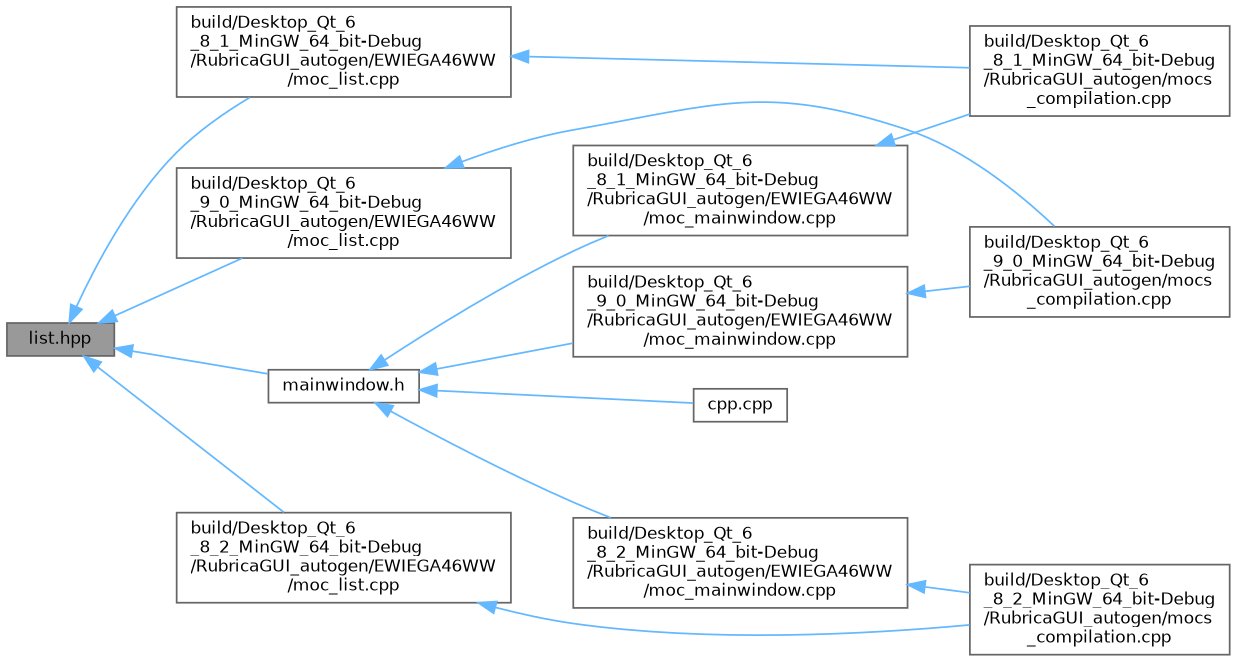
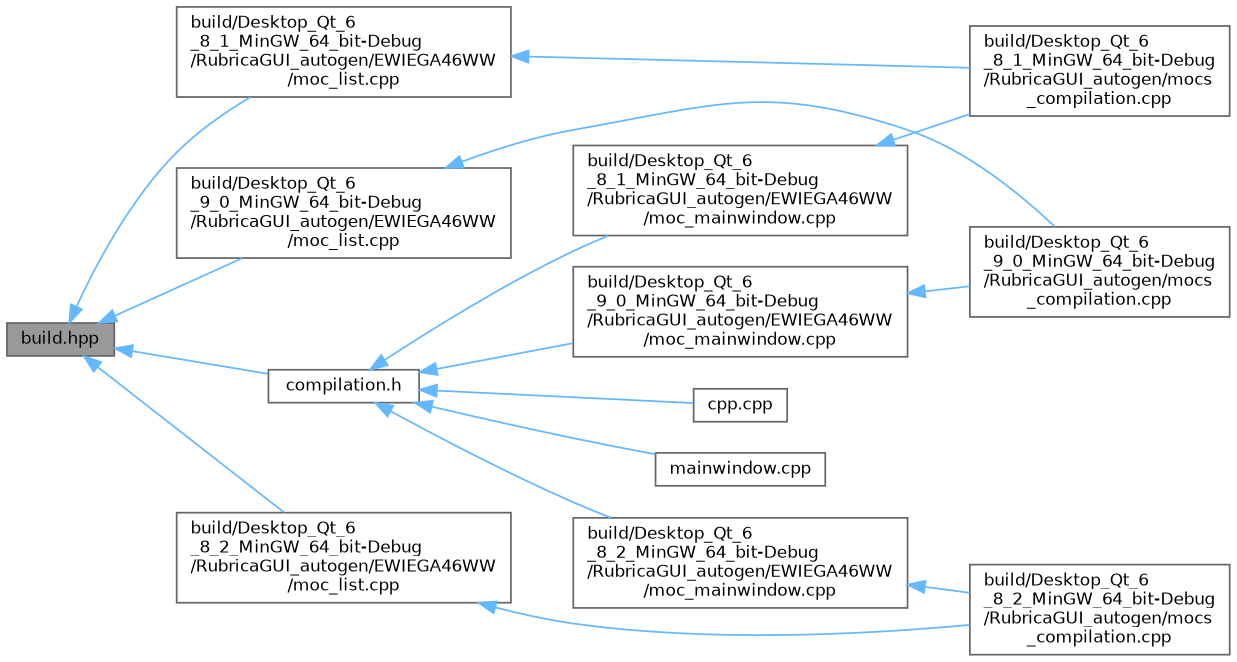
node "list.hpp": label "list.hpp" -> "build.hpp"
node "mainwindow.h": label "mainwindow.h" -> "compilation.h"
node "mainwindow.cpp": added
